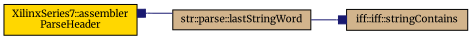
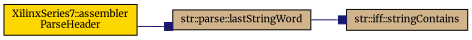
edge "str::parse::lastStringWord" -> "XilinxSeries7::assembler ParseHeader": reversed
node "iff::iff::stringContains": label "iff::iff::stringContains" -> "str::iff::stringContains"
